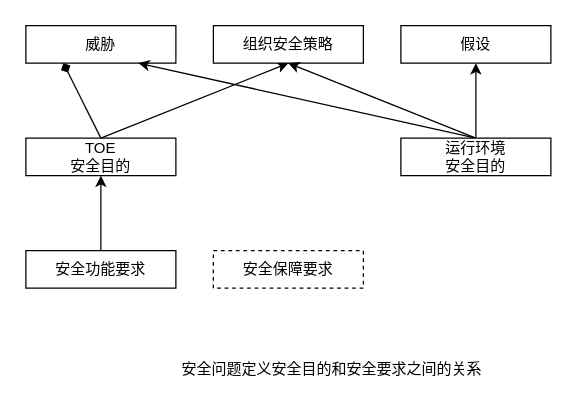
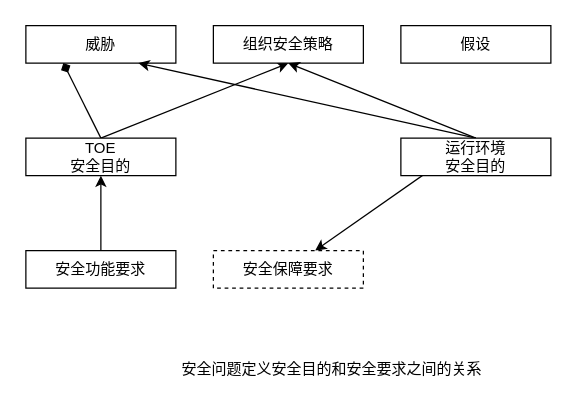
edge "运行环境 安全目的" -> "假设": now "运行环境 安全目的" -> "安全保障要求"
